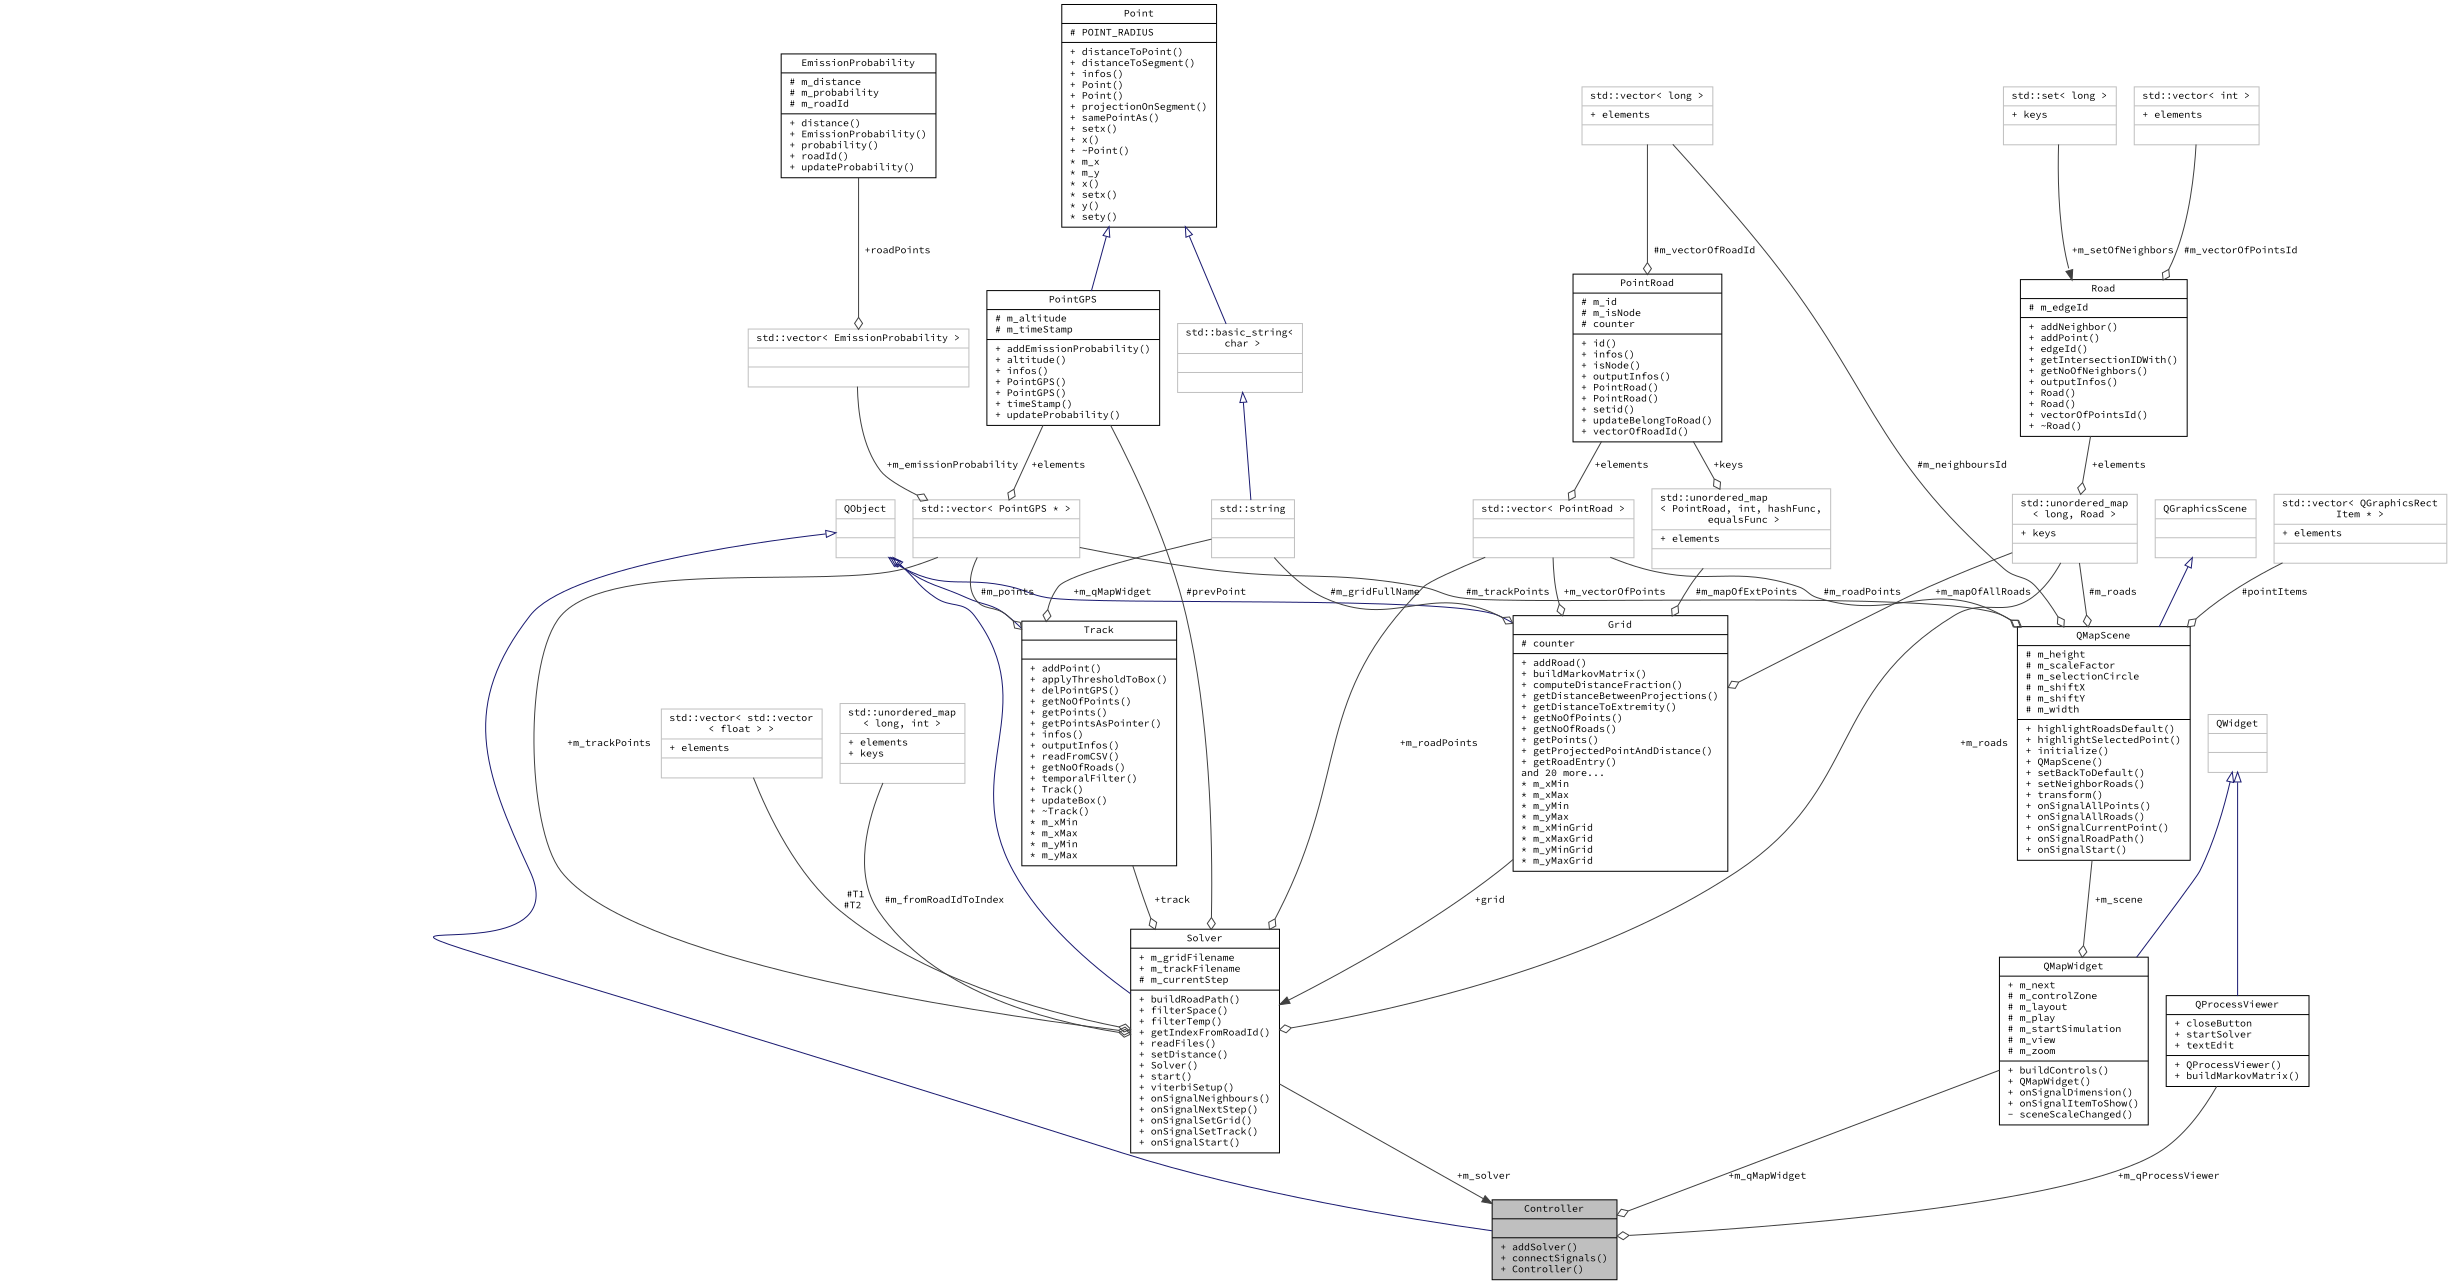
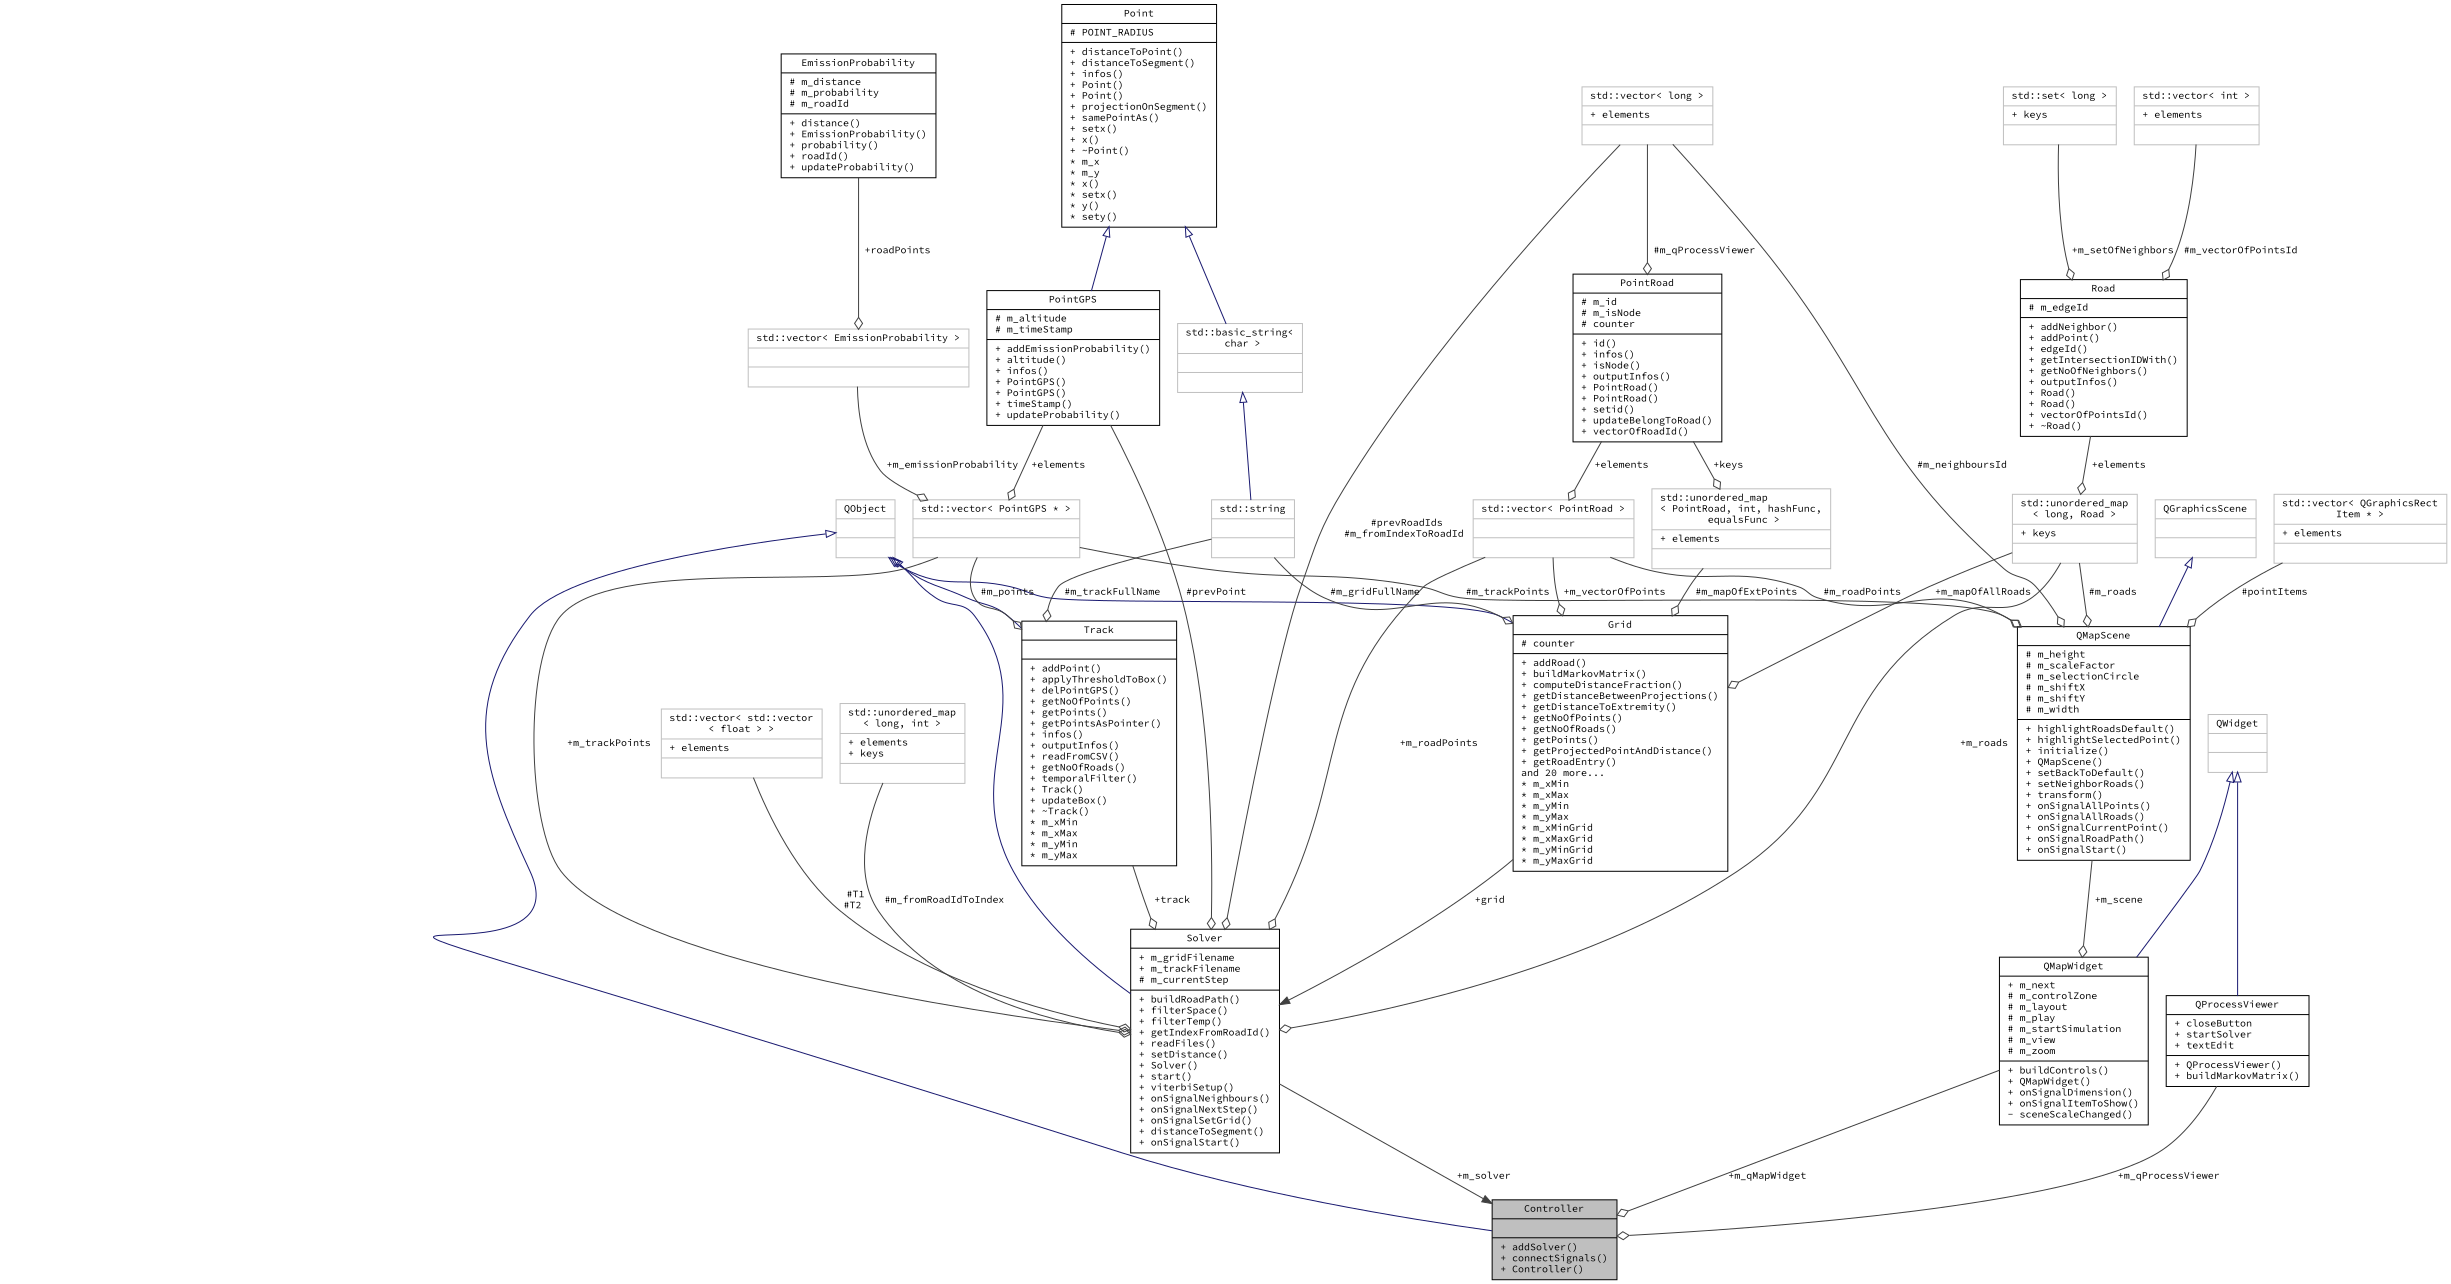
edge "std::set< long >" -> "Road": arrowhead normal -> odiamond
edge "std::vector< long >" -> "PointRoad": label " #m_vectorOfRoadId" -> " #m_qProcessViewer"
edge "std::vector< long >" -> "Solver": added, label "#prevRoadIds #m_fromIndexToRoadId"
edge "std::string" -> "Track": label " +m_qMapWidget" -> " #m_trackFullName"
node "Solver": text "+ onSignalSetTrack()" -> "+ distanceToSegment()"
